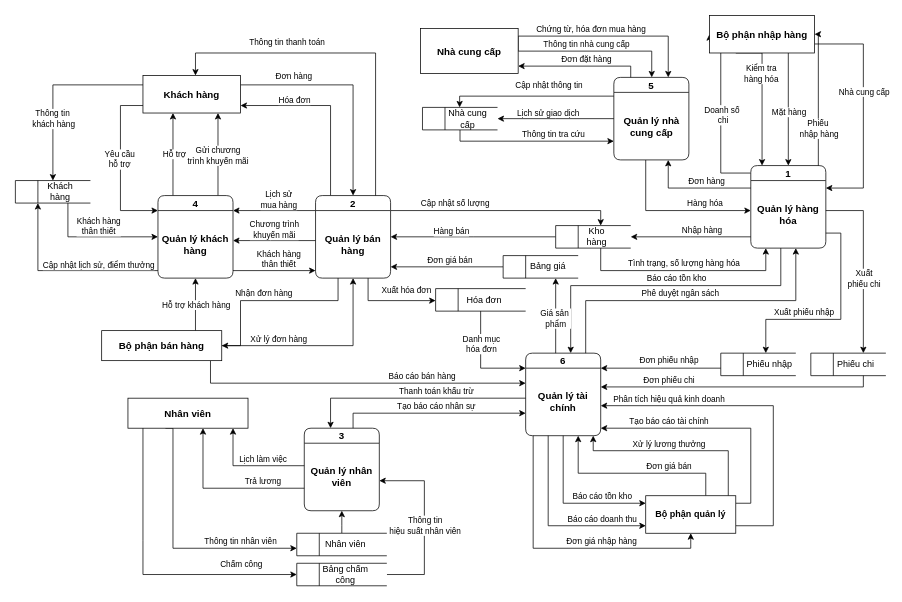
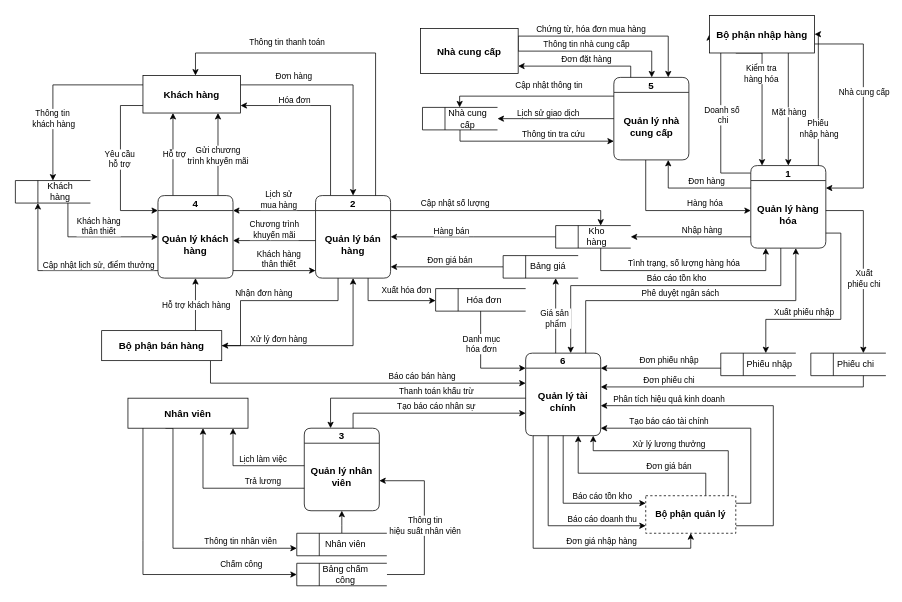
node "Bộ phận quản lý": style solid -> dashed
